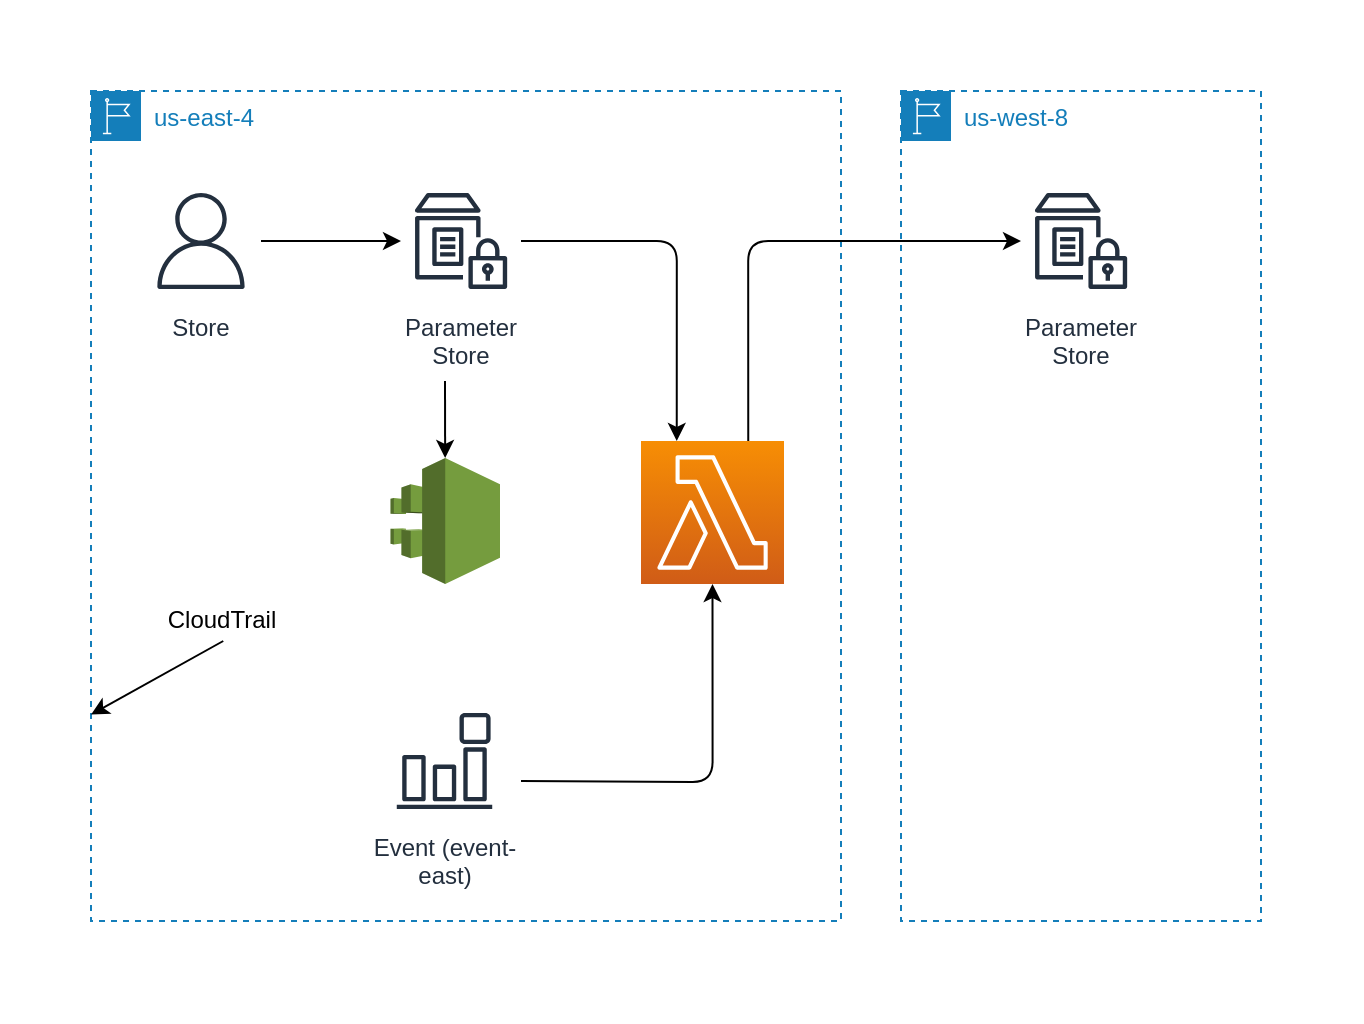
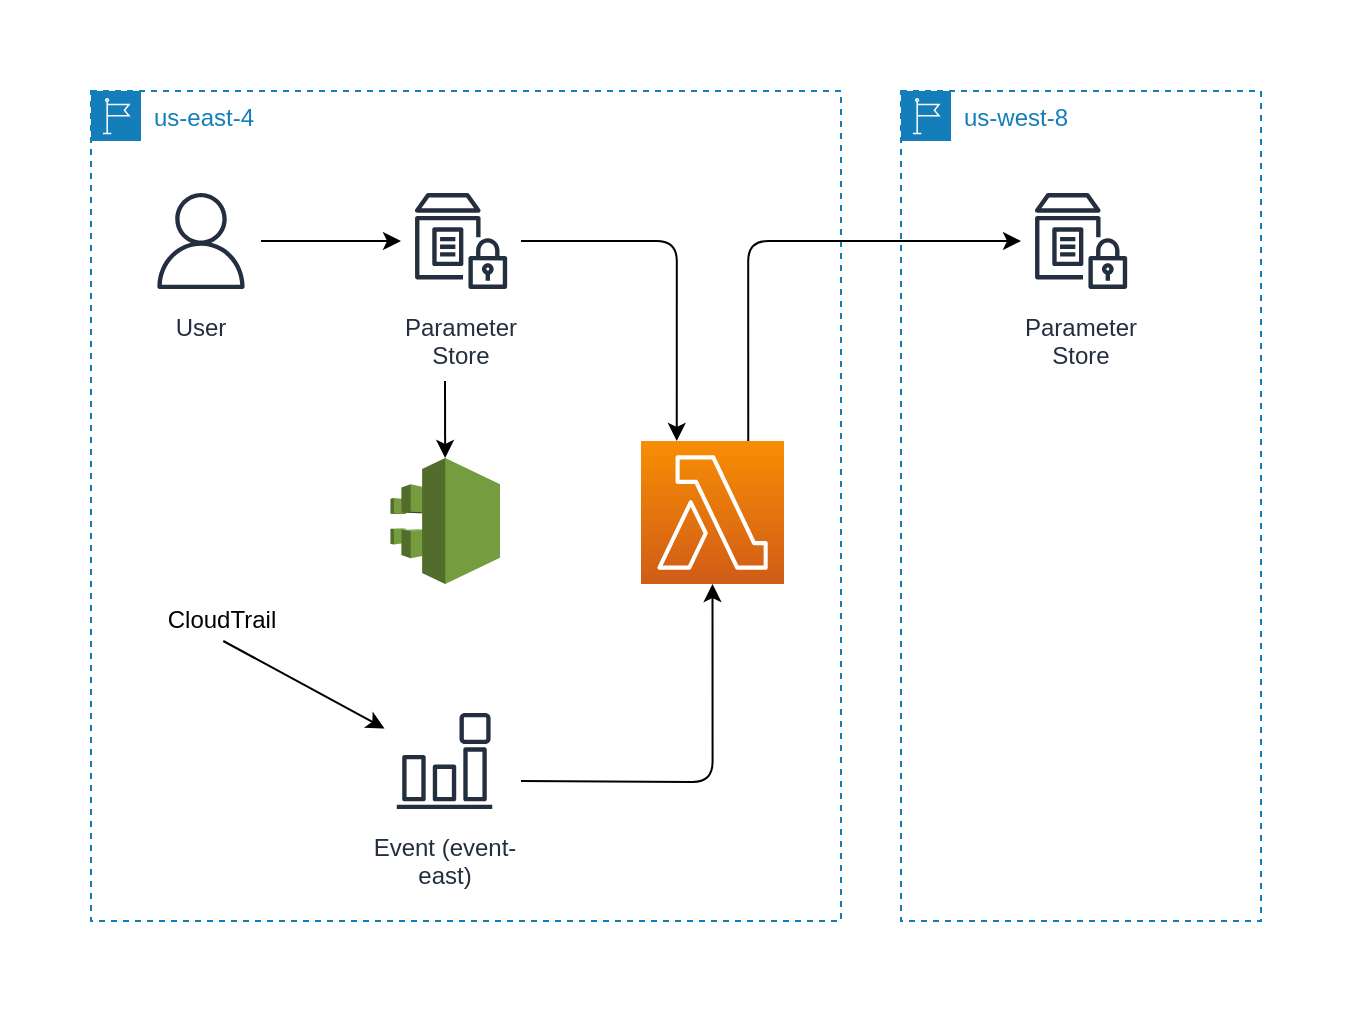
node "Store": label "Store" -> "User"
edge "CloudTrail" -> "us-east-4": now "CloudTrail" -> "Event (event- east)"
